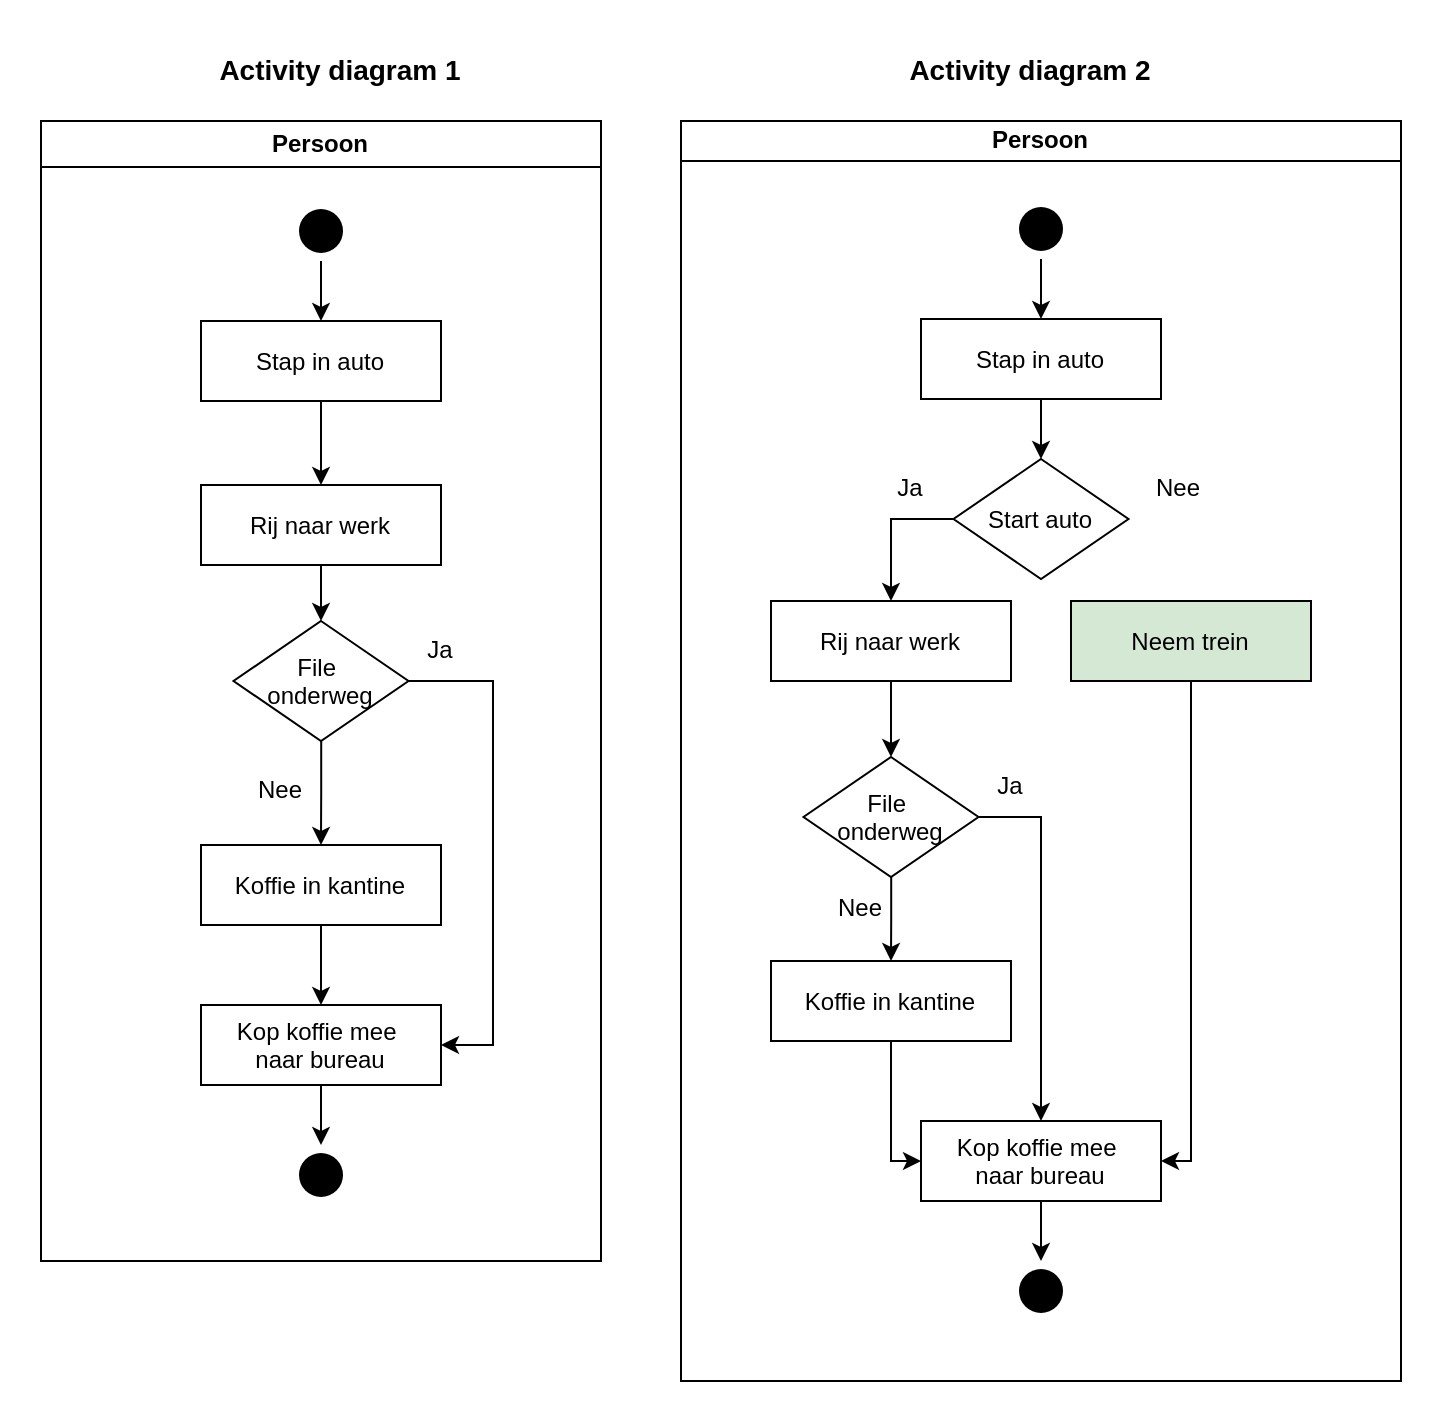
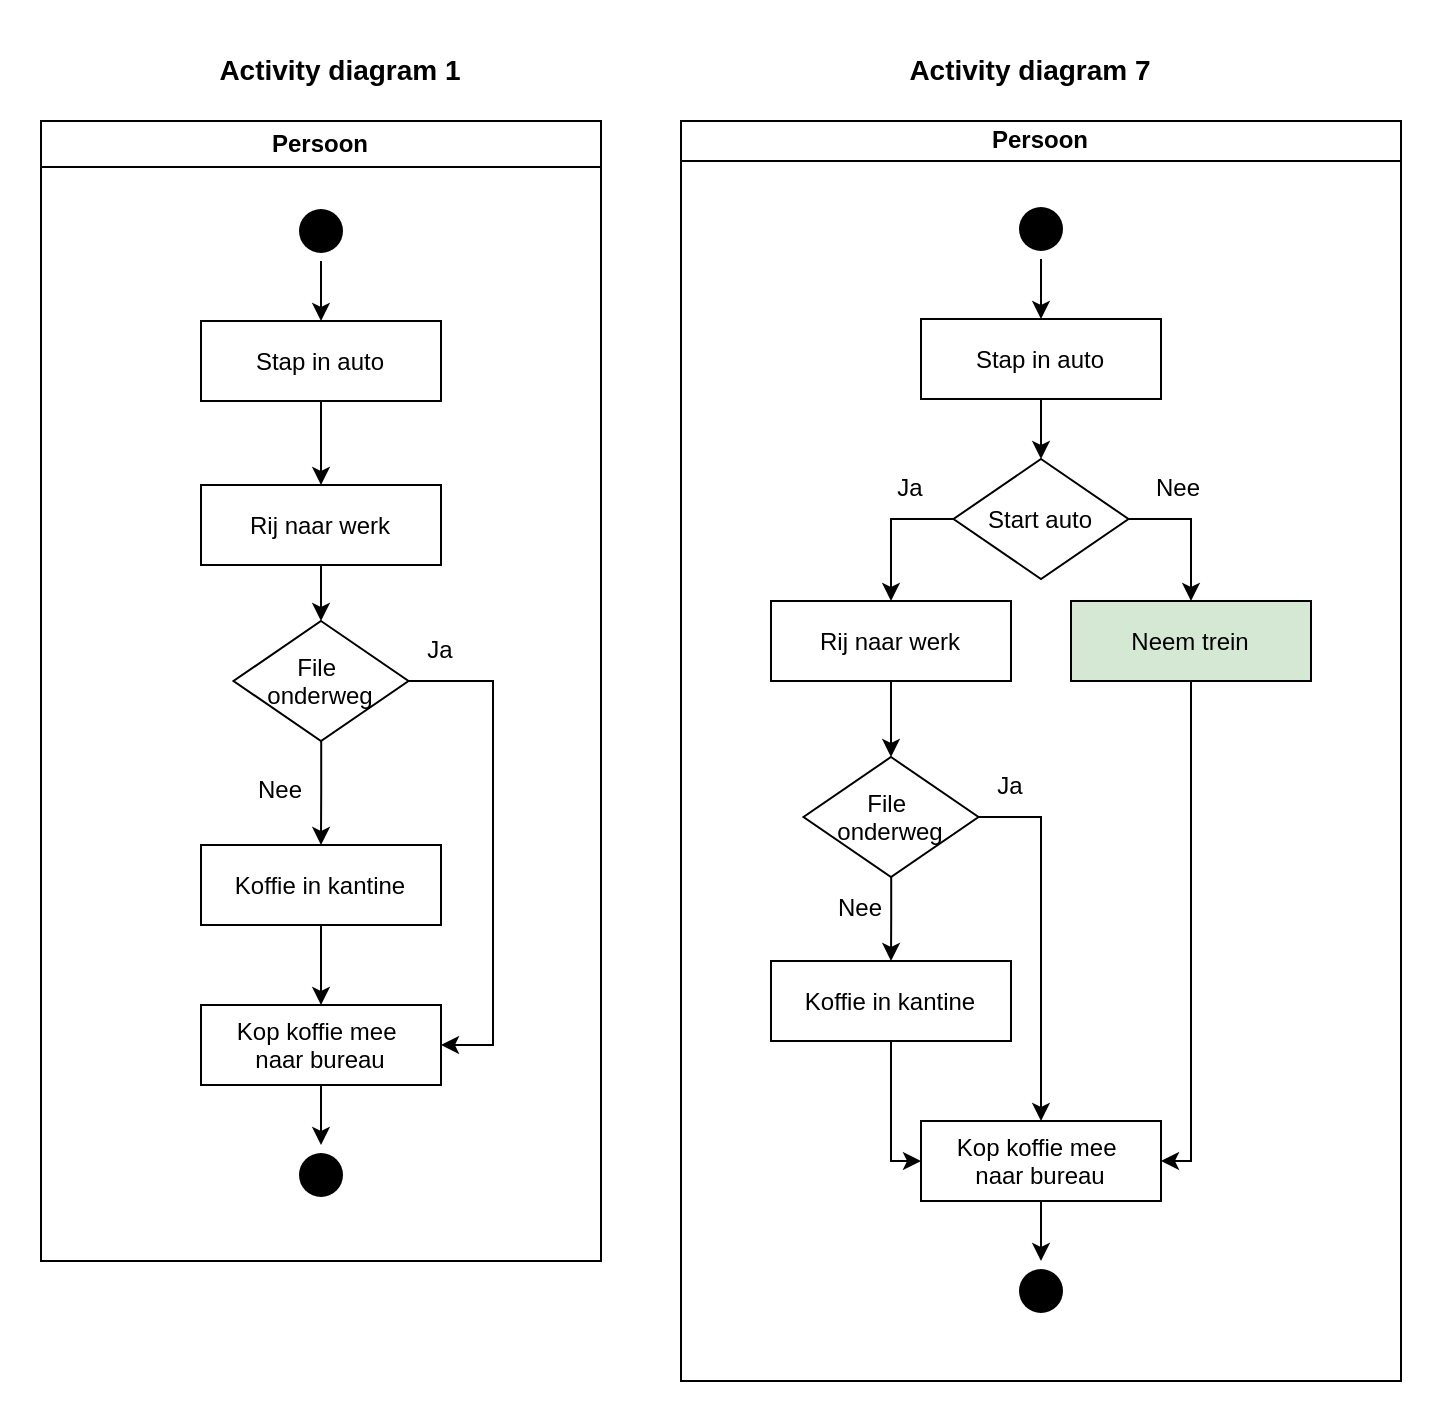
node "Activity diagram 2": label "Activity diagram 2" -> "Activity diagram 7"
edge "Start auto" -> "Neem trein": added
